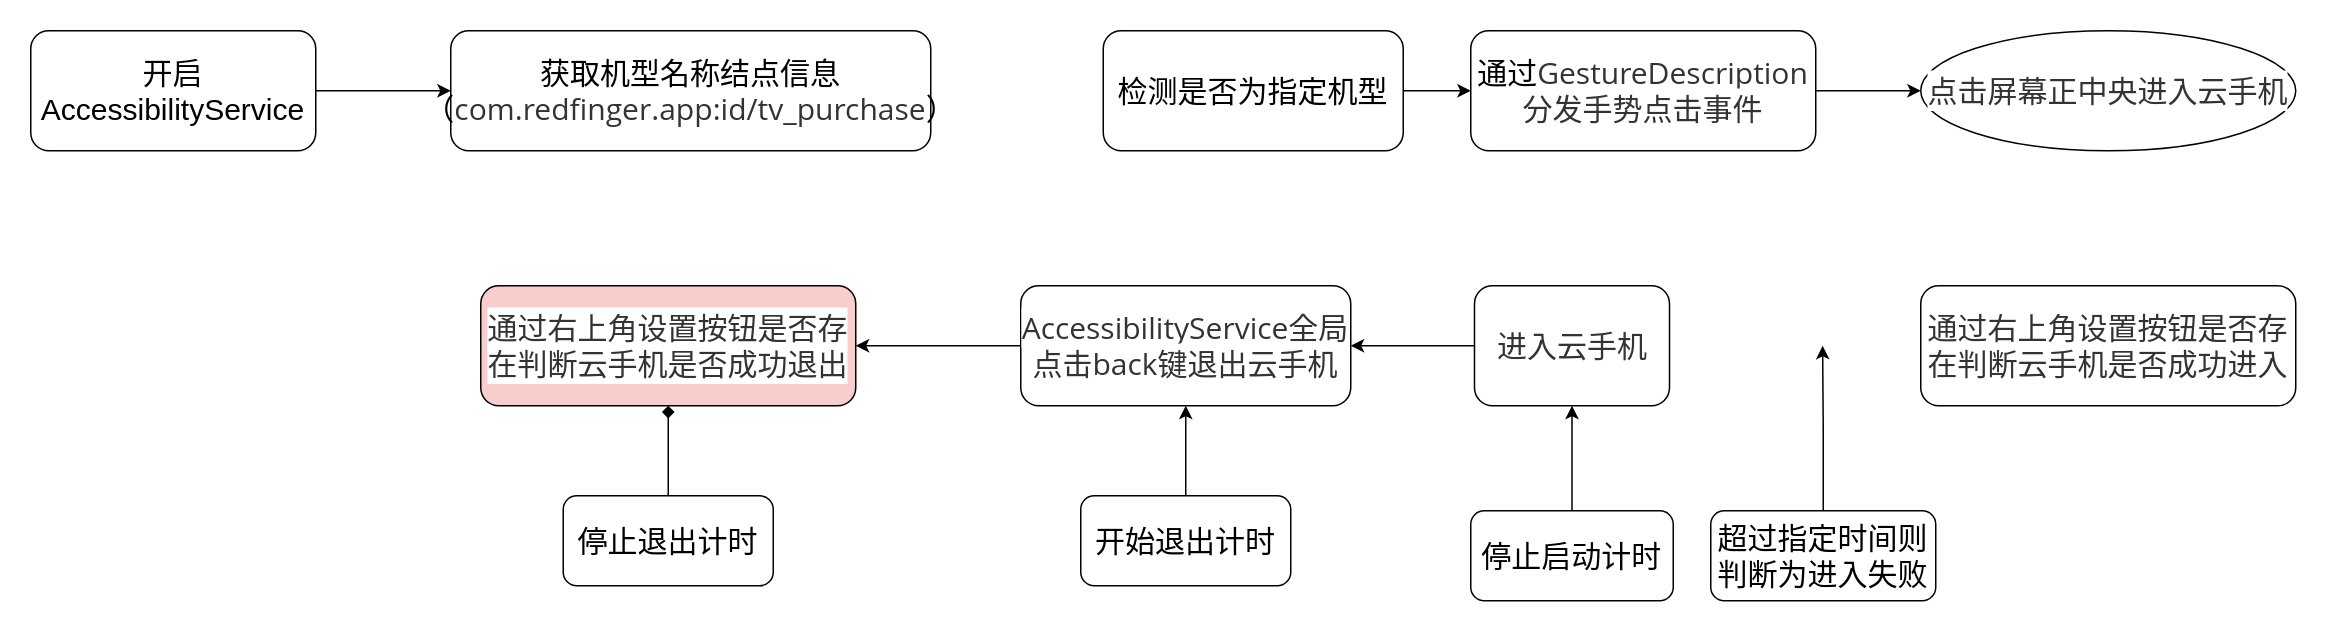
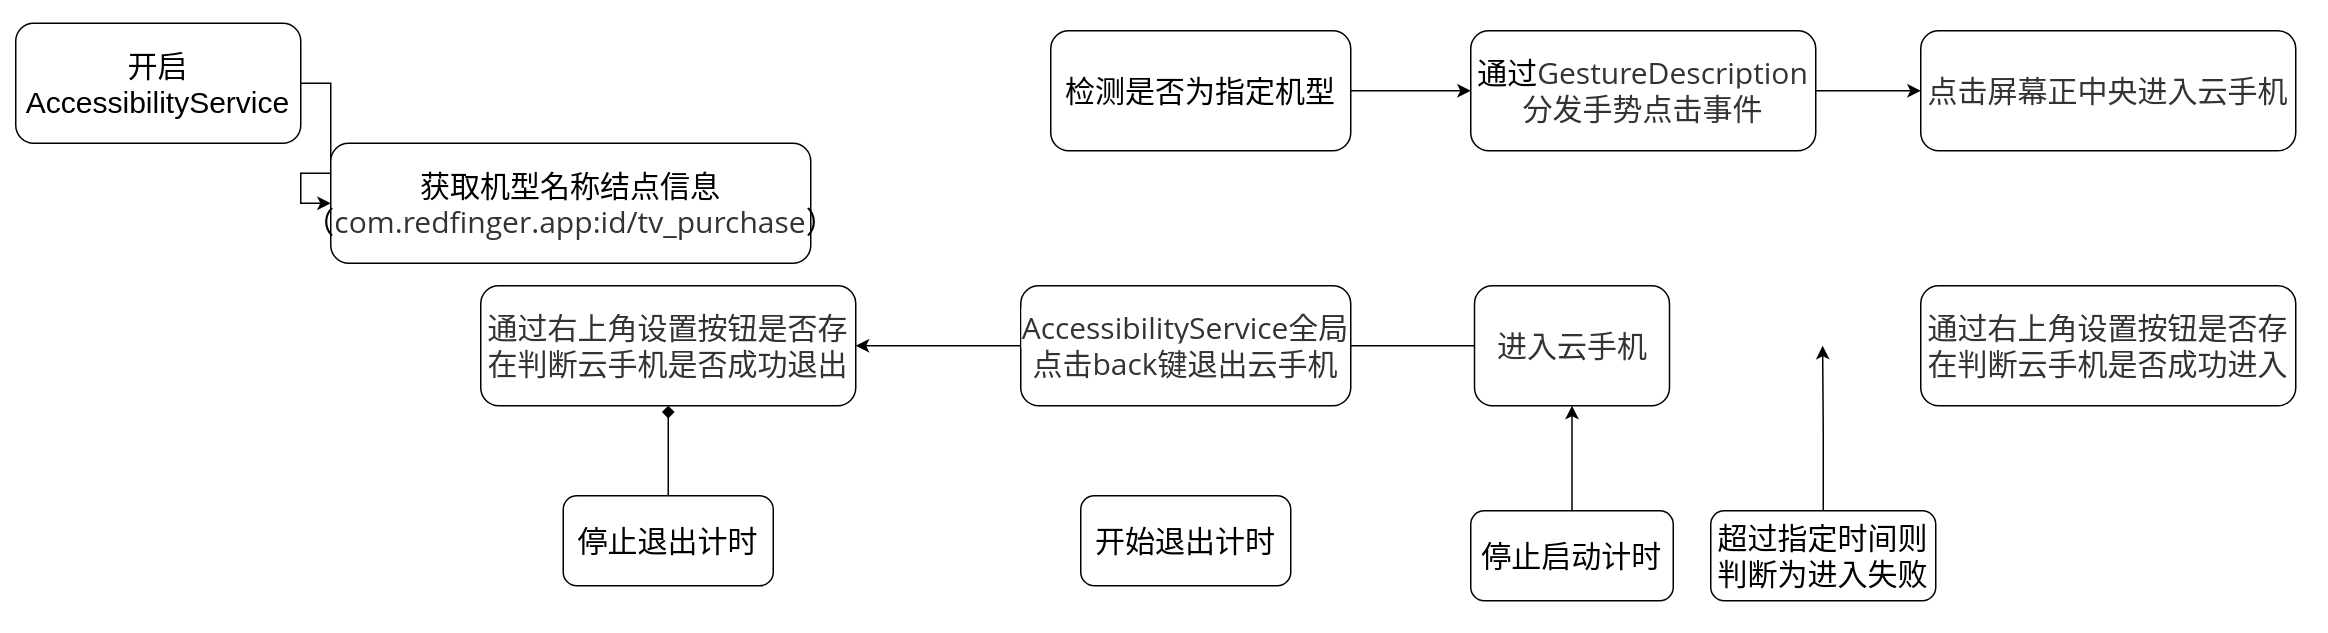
node "开启AccessibilityService": moved (173, 91) -> (158, 83)
node "获取机型名称结点信息（com.redfinger.app:id/tv_purchase）": moved (691, 91) -> (571, 203)
node "检测是否为指定机型": moved (1253, 91) -> (1201, 91)
node "点击屏幕正中央进入云手机": shape ellipse -> rounded rectangle
node "通过右上角设置按钮是否存在判断云手机是否成功退出": fillcolor #f8cecc -> #ffffff
edge "进入云手机" -> "AccessibilityService全局点击back键退出云手机": arrowhead classic -> none
edge "开始退出计时" -> "AccessibilityService全局点击back键退出云手机": removed
